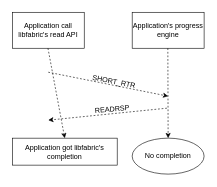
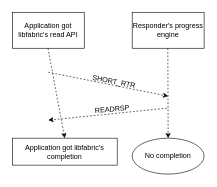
node "Application call libfabric's read API": label "Application call libfabric's read API" -> "Application got libfabric's read API"
node "Application's progress engine": label "Application's progress engine" -> "Responder's progress engine"
